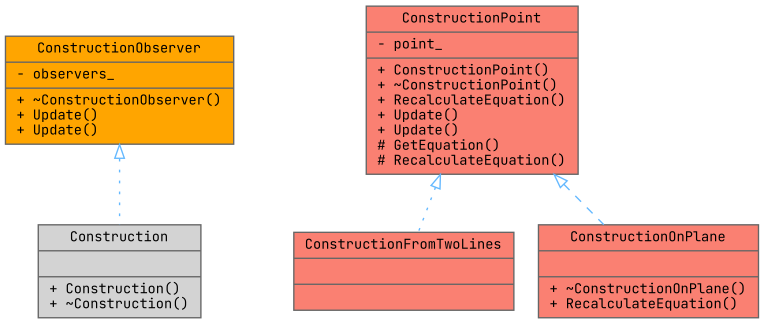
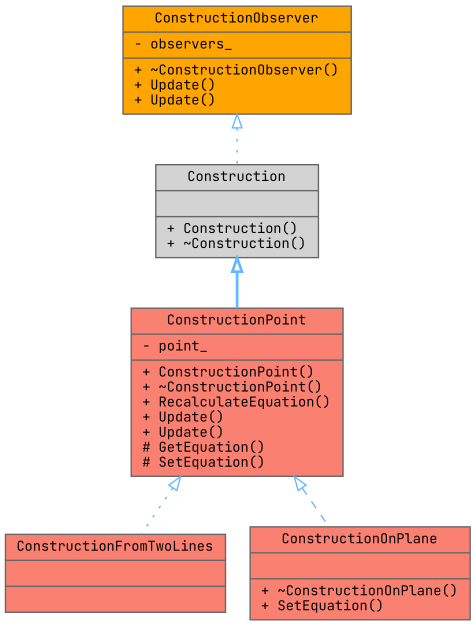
node "ConstructionPoint": text "# RecalculateEquation()" -> "# SetEquation()"
edge "ConstructionPoint" -> "Construction": added
node "ConstructionOnPlane": text "+ RecalculateEquation()" -> "+ SetEquation()"
